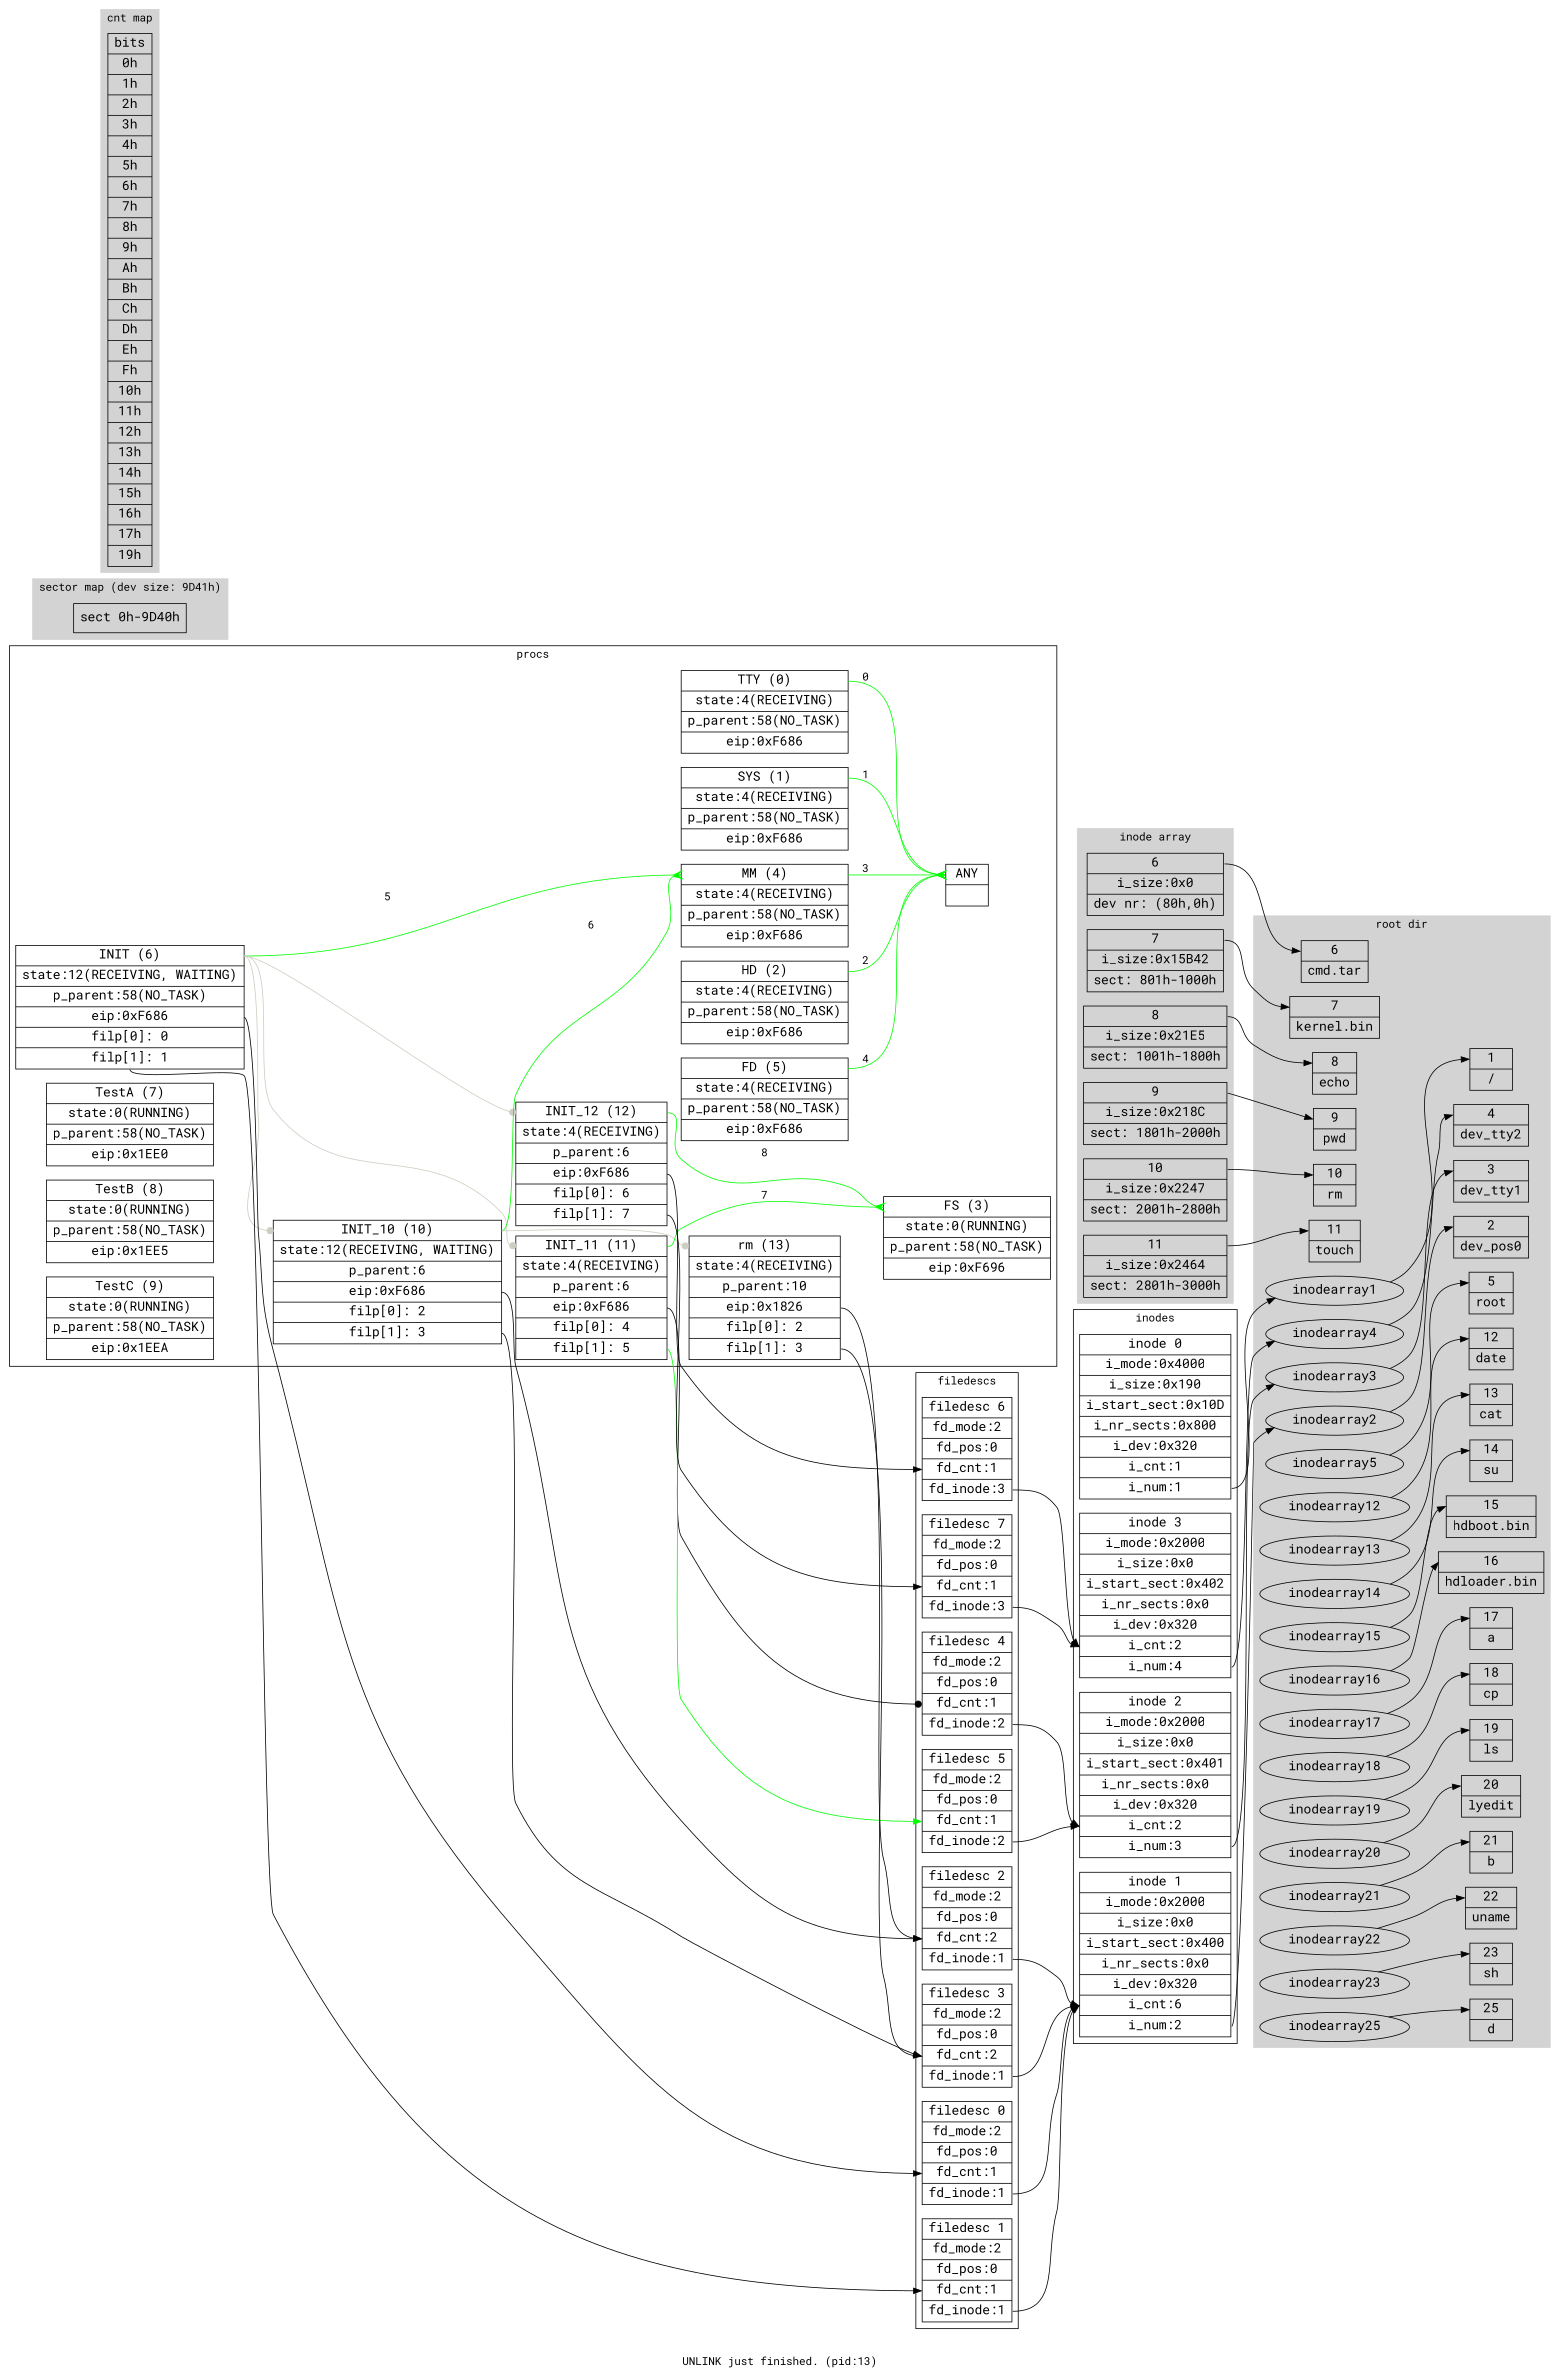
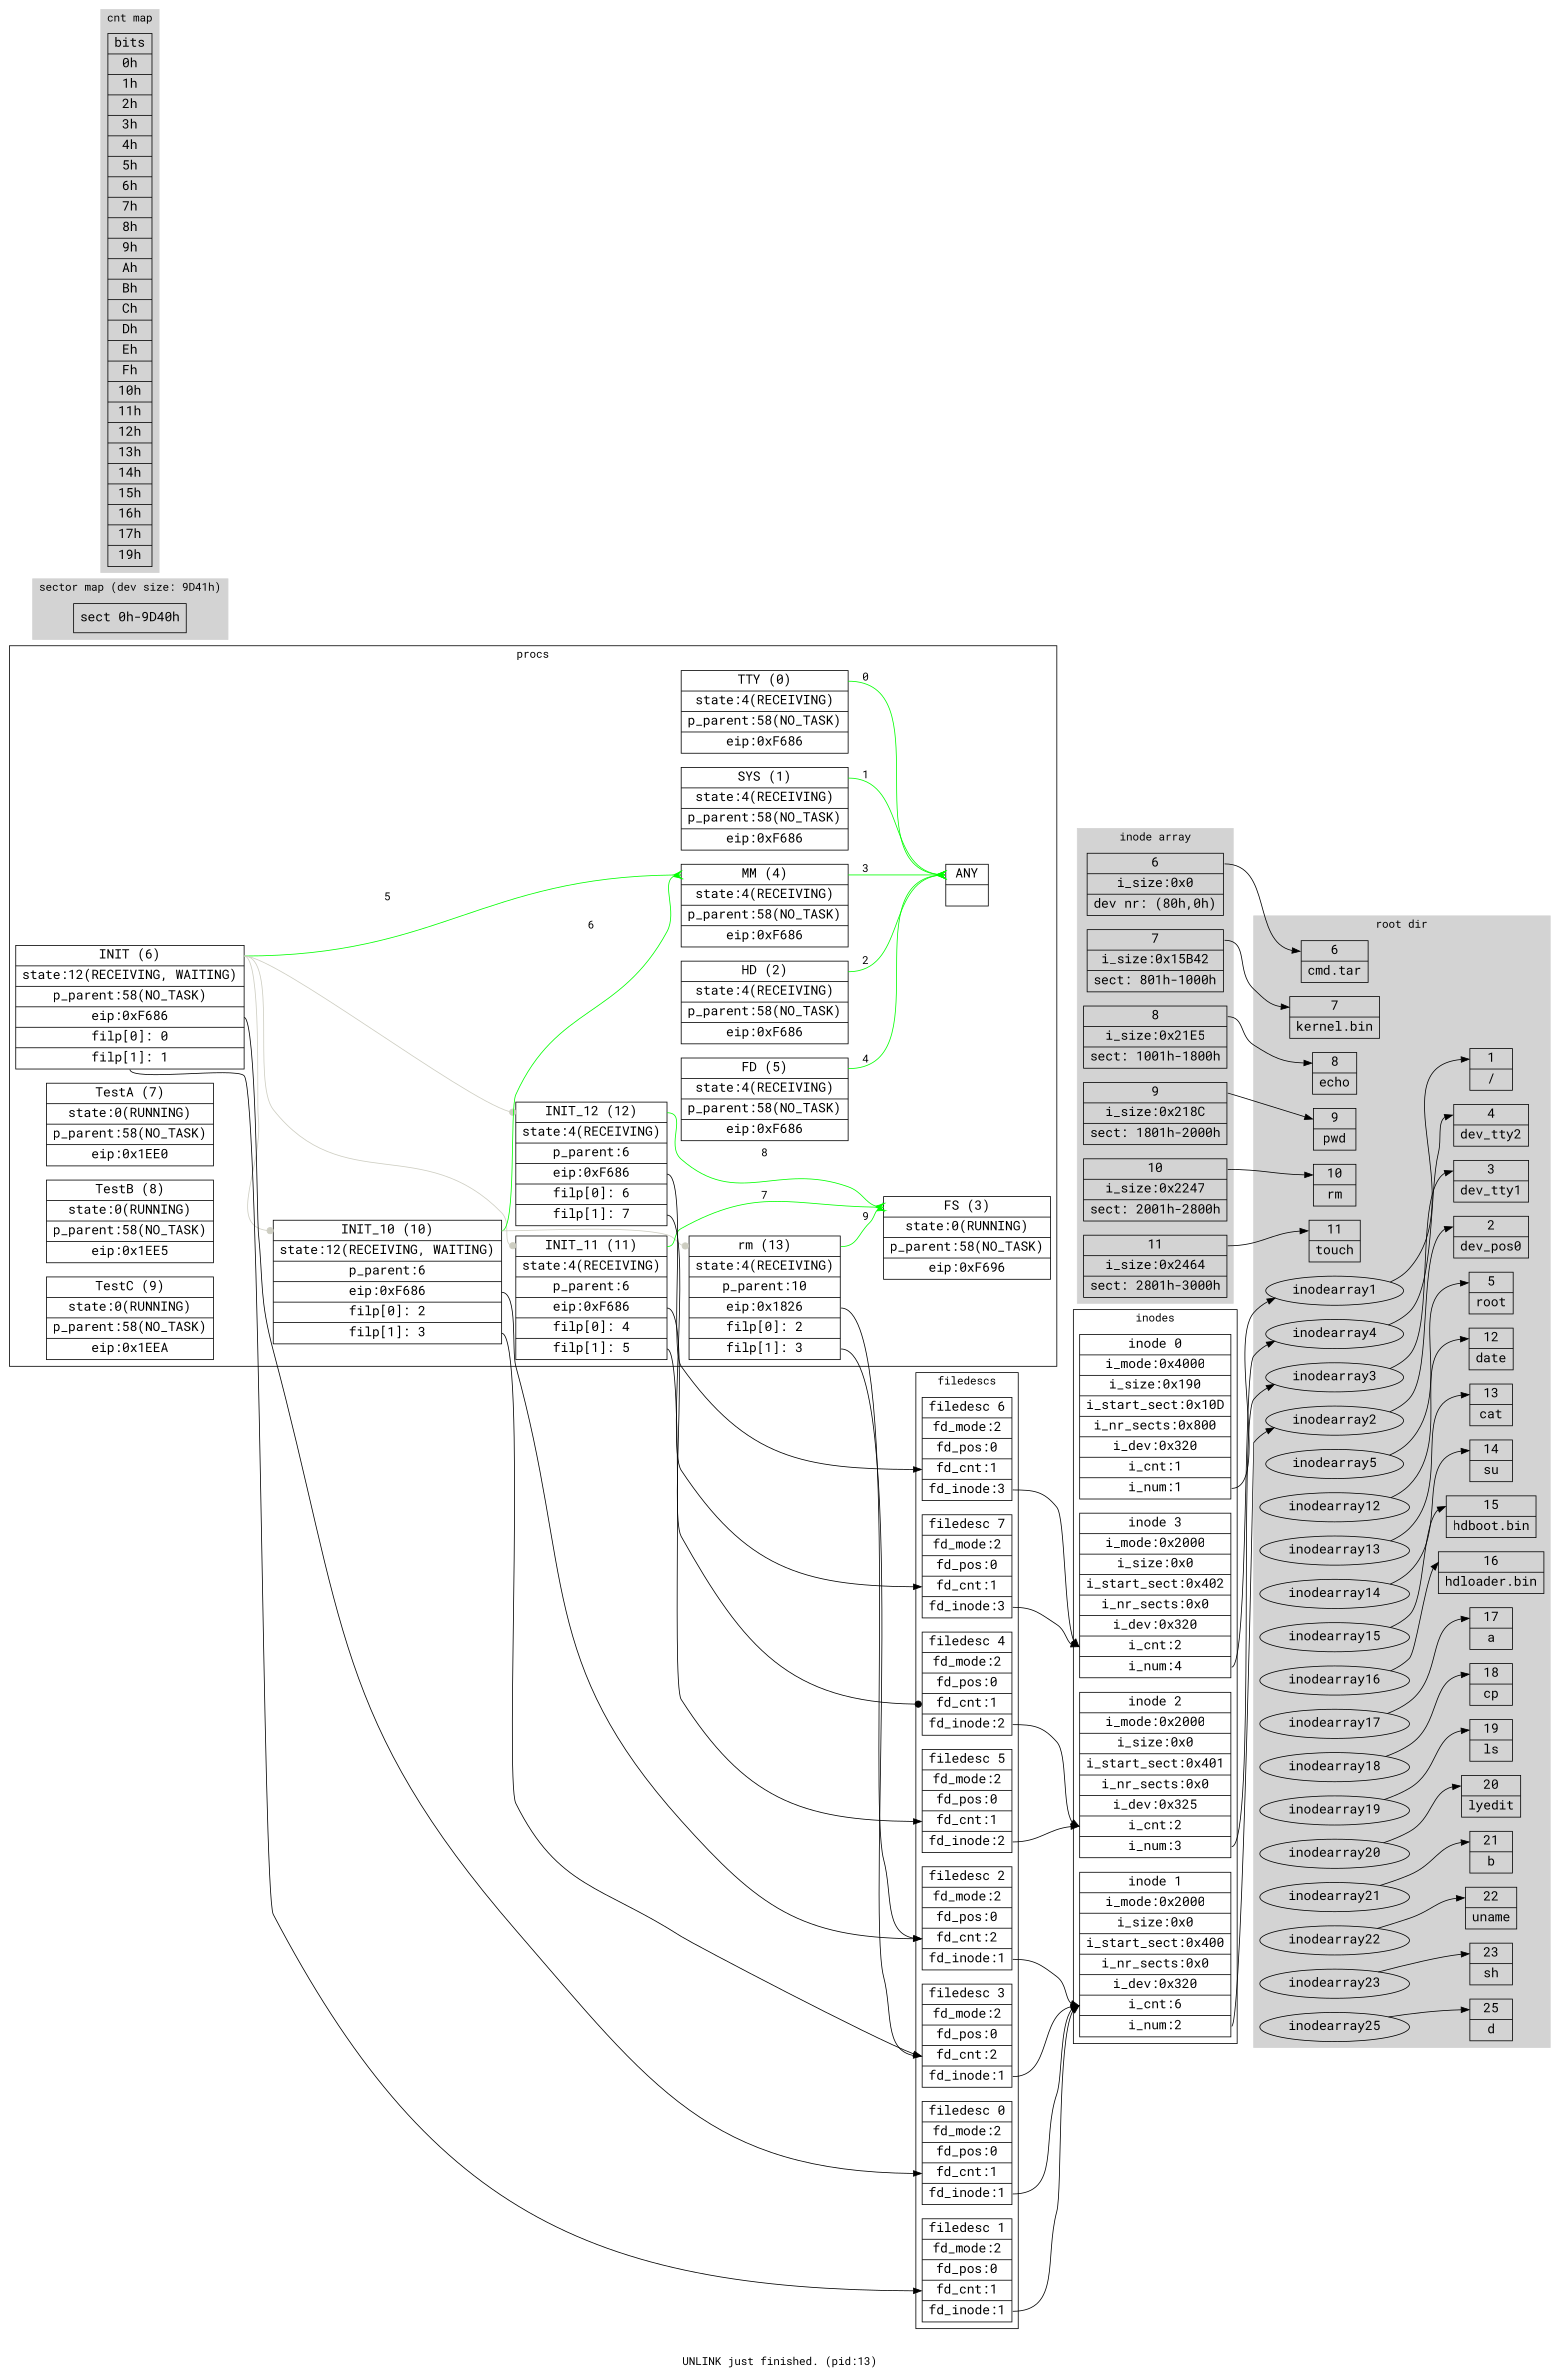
edge "rm (13)" -> "FS (3)": added, label "9"
edge "INIT_11 (11)" -> "filedesc 5": color green -> black
node "inode 2": text "i_dev:0x320" -> "i_dev:0x325"
